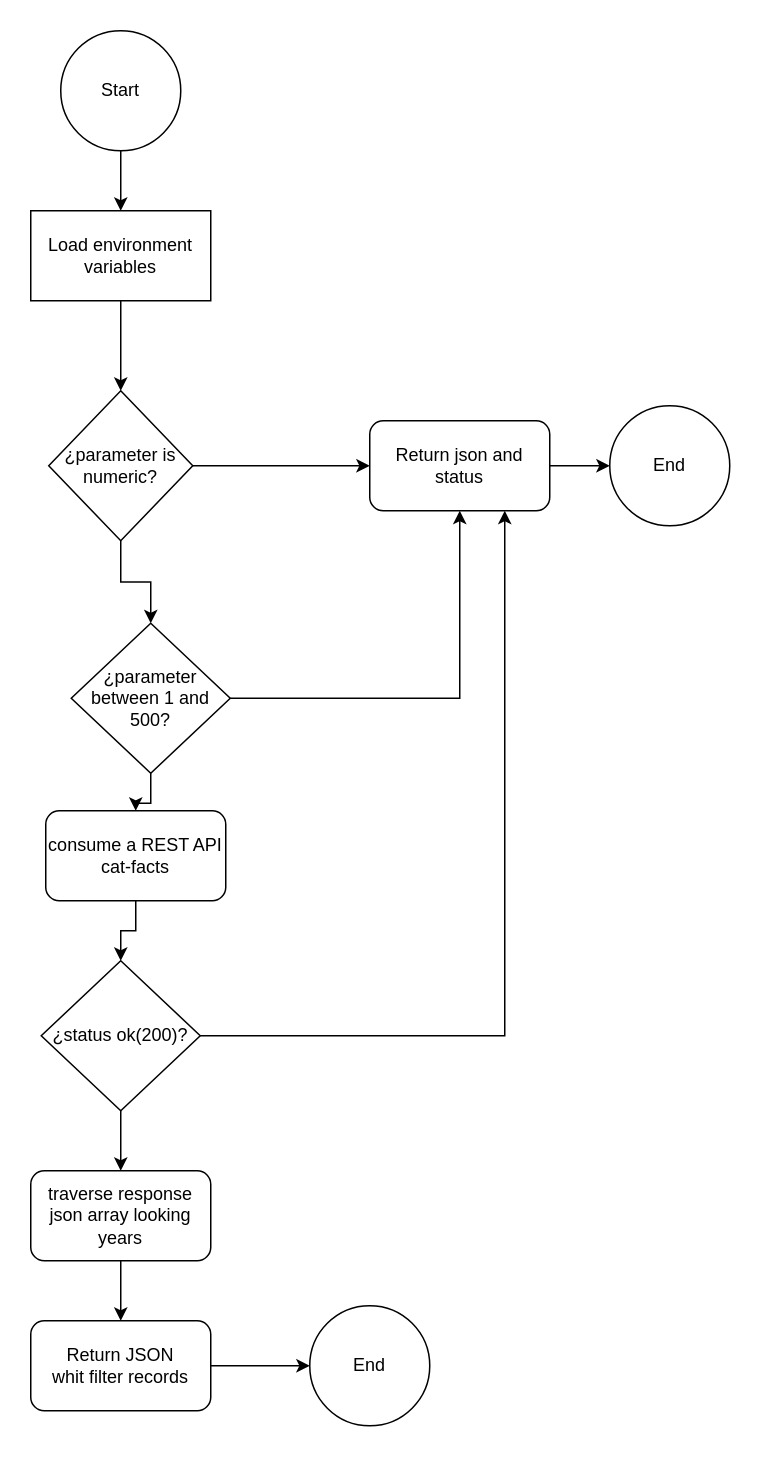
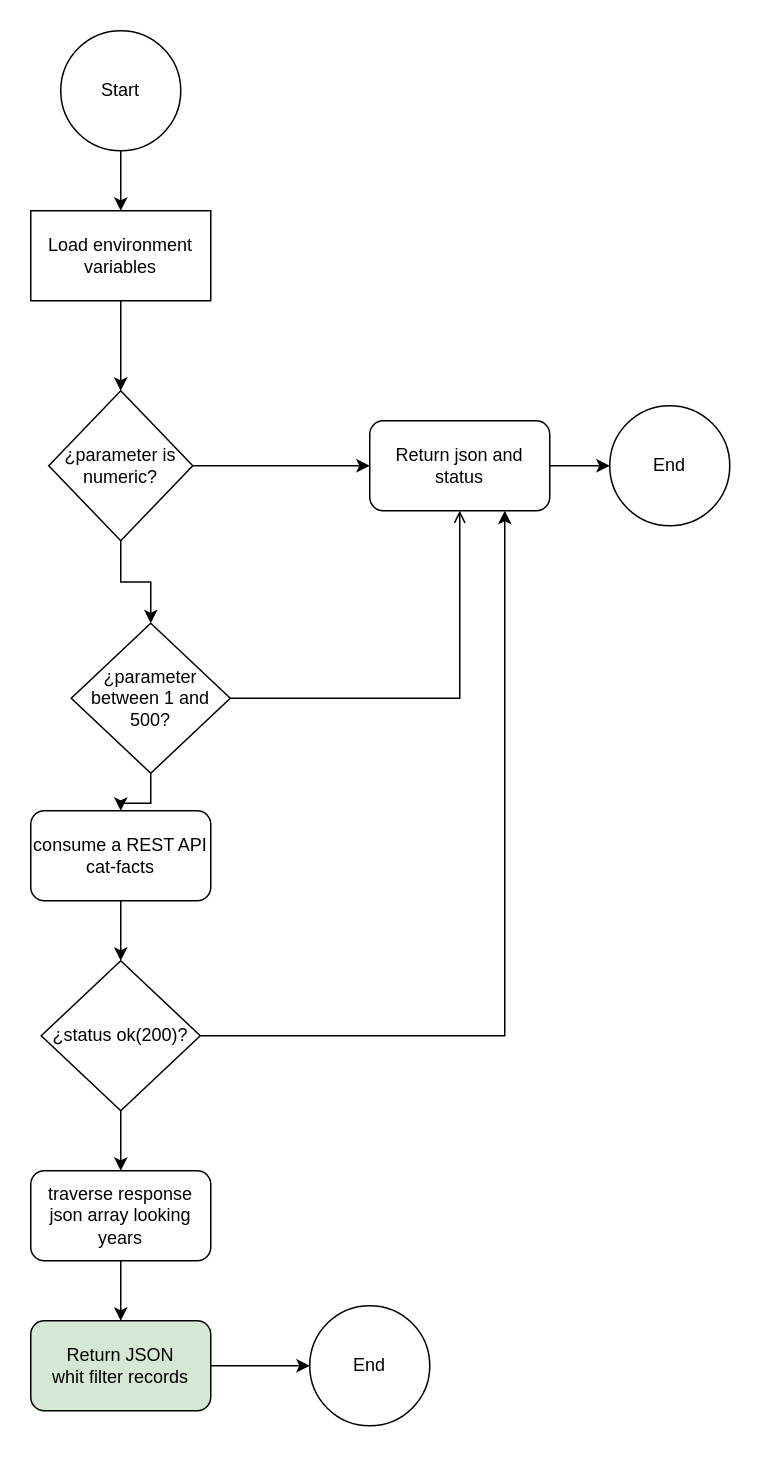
edge "¿parameter between 1 and 500?" -> "Return json and status": arrowhead classic -> open
node "consume a REST API cat-facts": moved (136, 856) -> (121, 856)
node "Return JSON whit filter records": fillcolor #ffffff -> #d5e8d4
